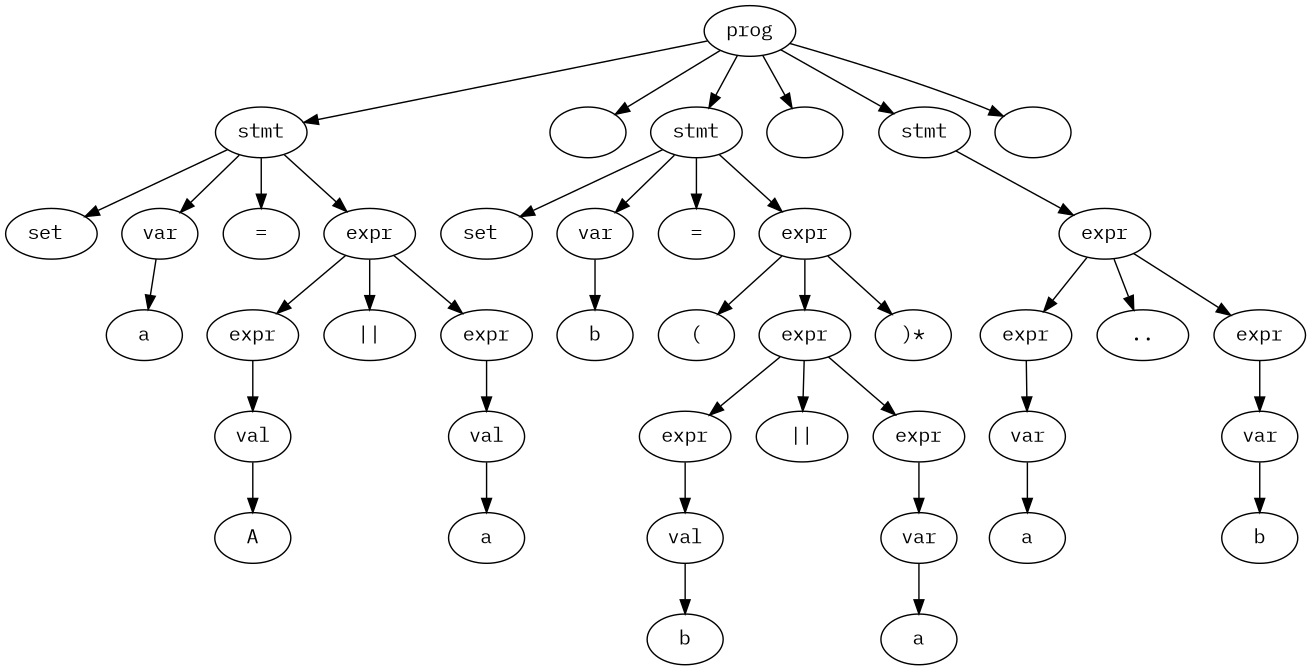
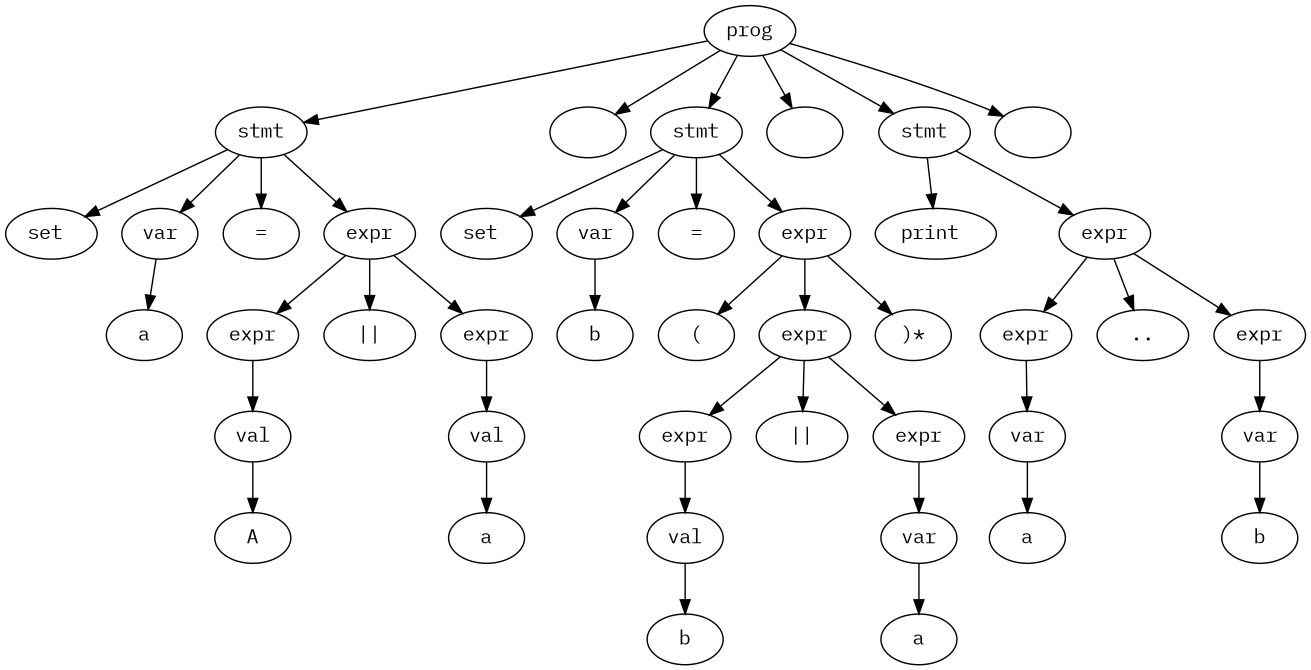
node "print": added
